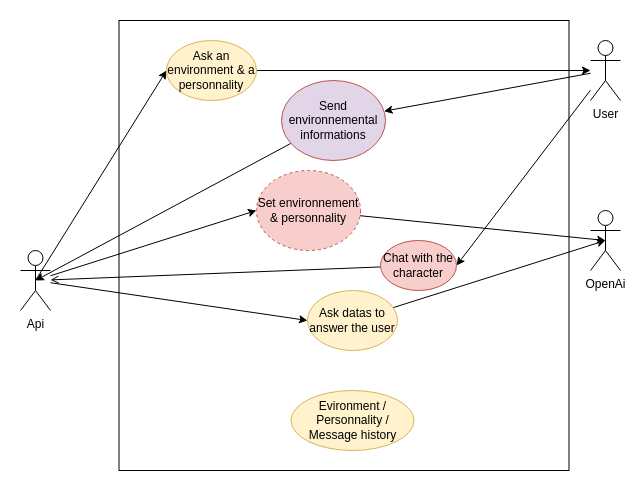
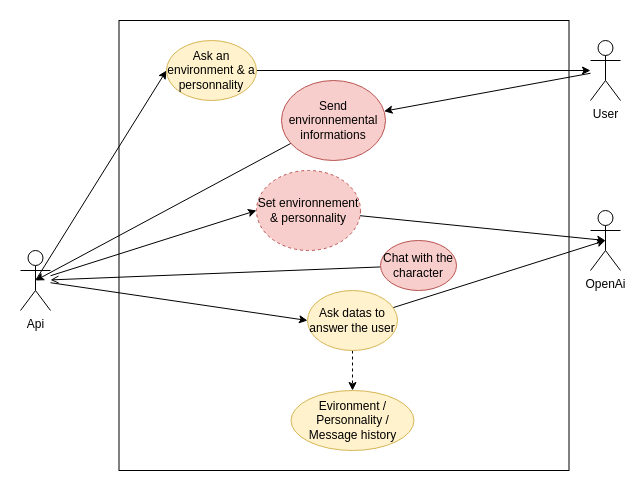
node "Send environnemental informations": fillcolor #e1d5e7 -> #f8cecc
edge "User" -> "Chat with the character": removed
edge "Ask datas to answer the user" -> "Evironment / Personnality / Message history": added
